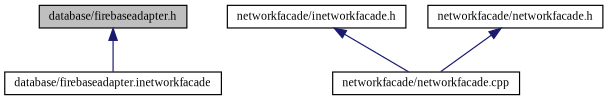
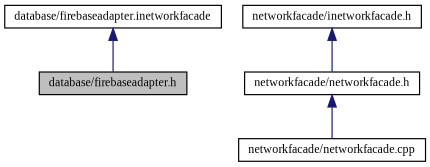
edge "networkfacade/networkfacade.cpp" -> "networkfacade/inetworkfacade.h": now "networkfacade/networkfacade.h" -> "networkfacade/inetworkfacade.h"
edge "database/firebaseadapter.inetworkfacade" -> "database/firebaseadapter.h": reversed
